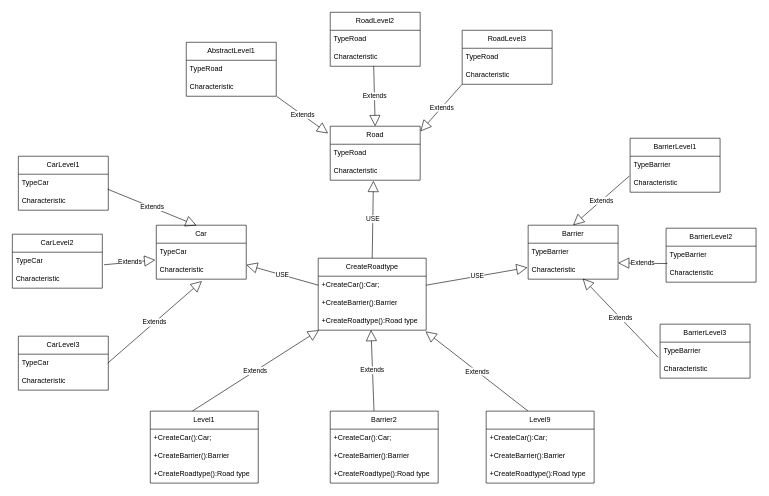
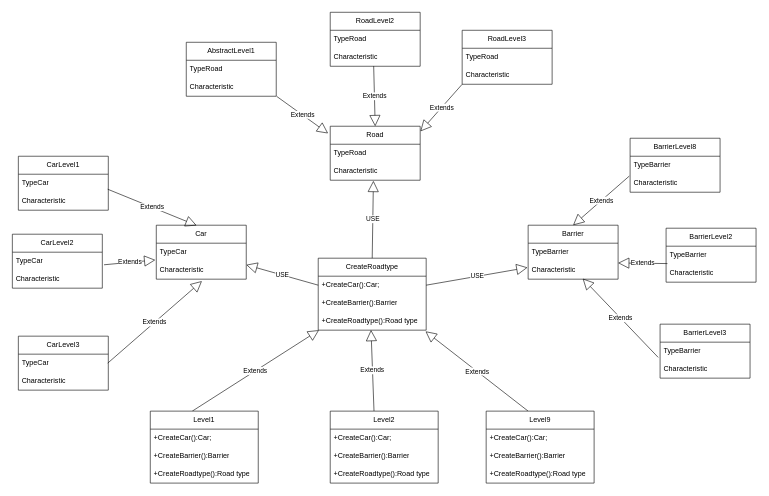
node "BarrierLevel1": label "BarrierLevel1" -> "BarrierLevel8"
node "Barrier2": label "Barrier2" -> "Level2"
